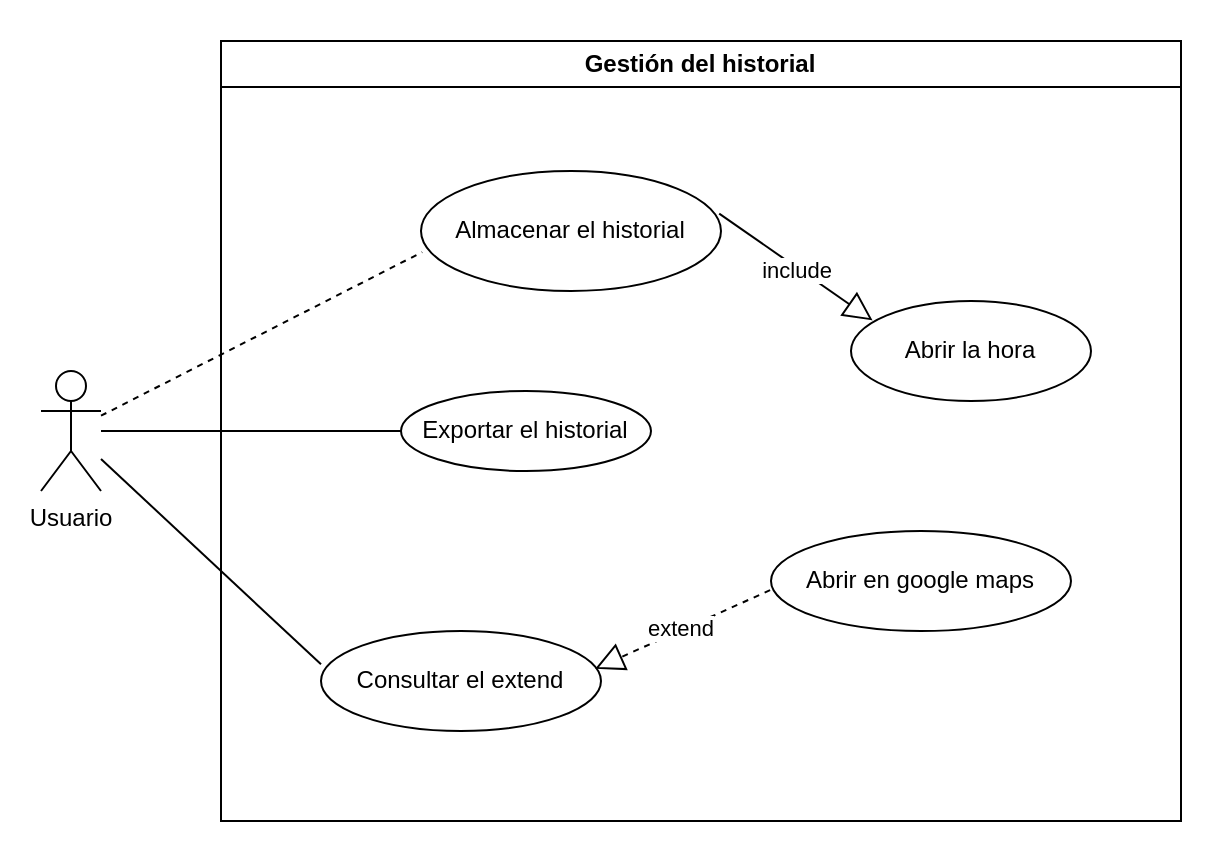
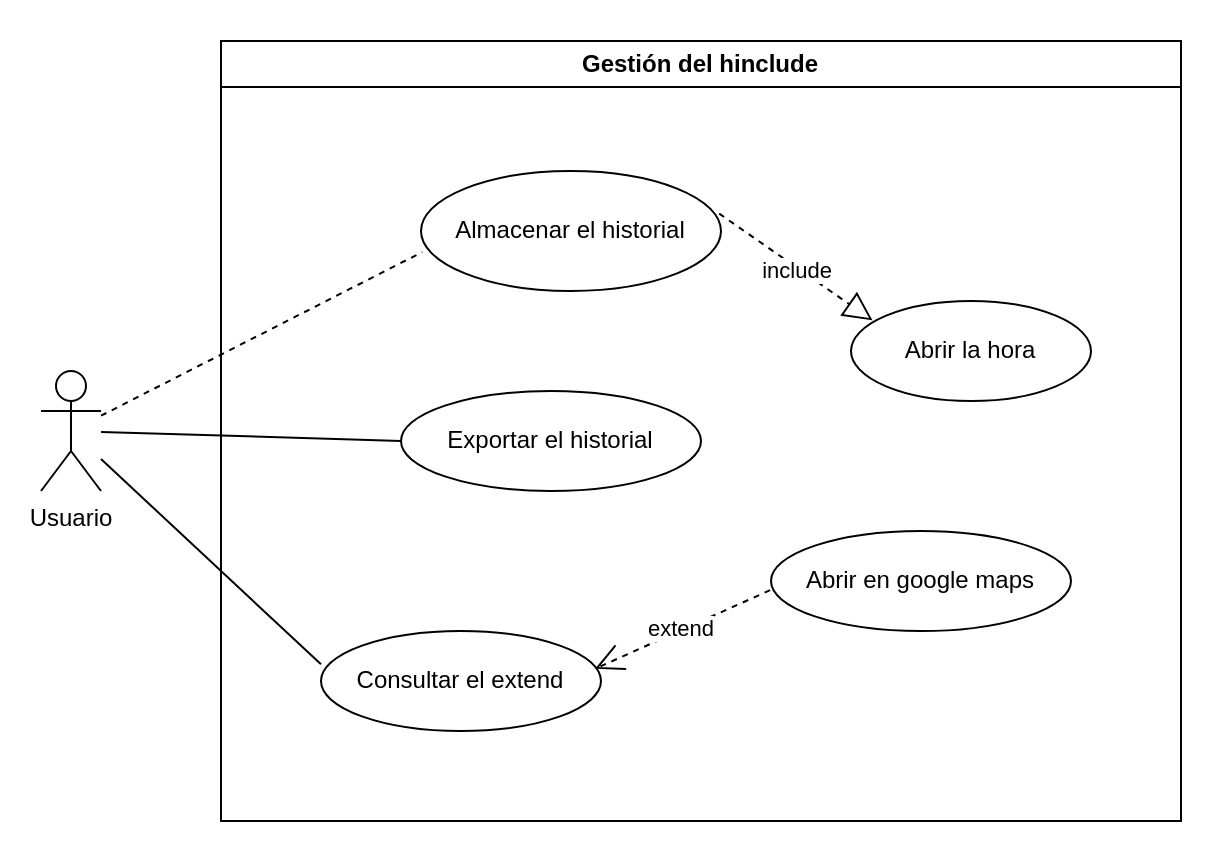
node "Gestión del historial": label "Gestión del historial" -> "Gestión del hinclude"
edge "Almacenar el historial" -> "Abrir la hora": style solid -> dashed
node "Exportar el historial": size 250x80 -> 300x100
edge "Abrir en google maps" -> "Consultar el extend": arrowhead block -> open
